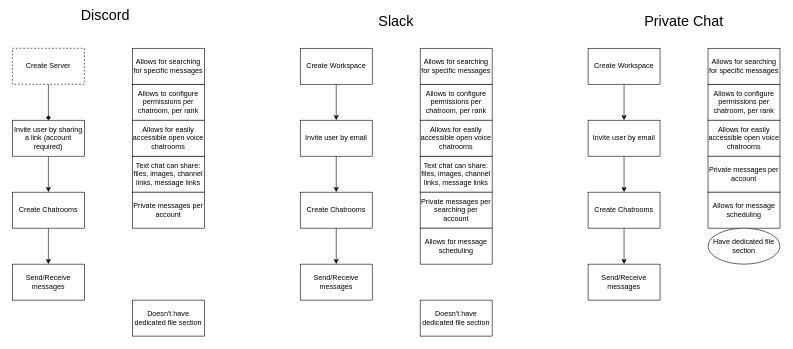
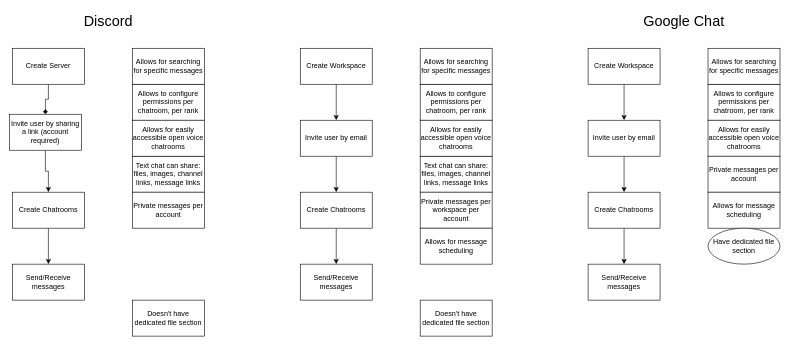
node "Discord": moved (105, 15) -> (108, 21)
node "Slack": removed
node "Private Chat": label "Private Chat" -> "Google Chat"
node "Create Server": style dashed -> solid
node "Invite user by sharing a link (account required)": moved (48, 138) -> (45, 132)
node "Private messages per searching per account": label "Private messages per searching per account" -> "Private messages per workspace per account"
